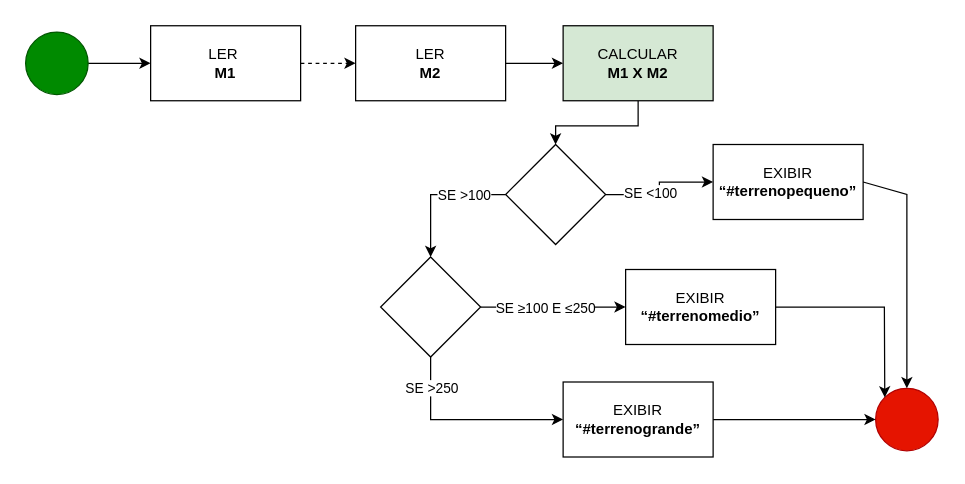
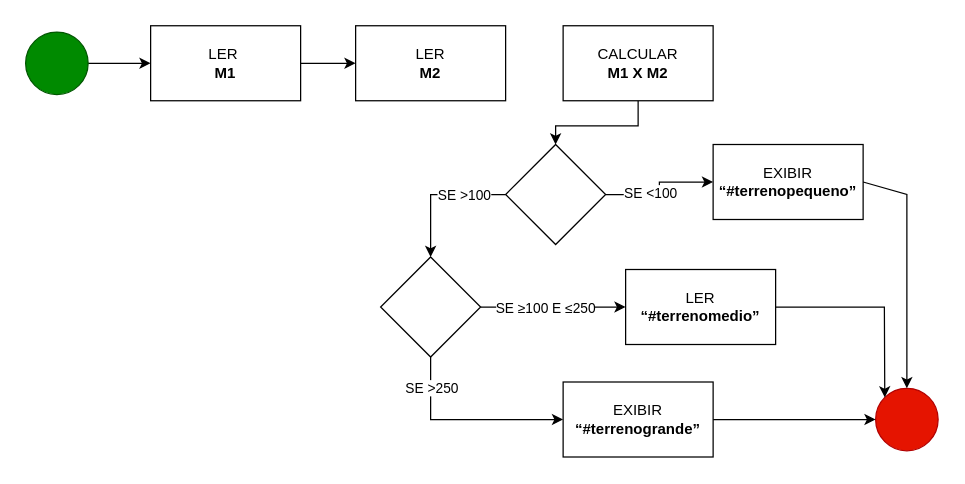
edge "LER M1" -> "LER M2": style dashed -> solid
edge "LER M2" -> "CALCULAR M1 X M2": removed
node "CALCULAR M1 X M2": fillcolor #d5e8d4 -> #ffffff
node "EXIBIR “#terrenomedio”": label "EXIBIR “#terrenomedio”" -> "LER “#terrenomedio”"
